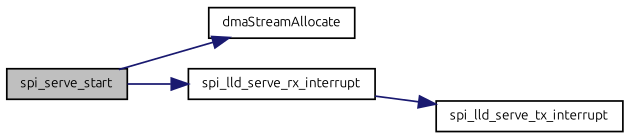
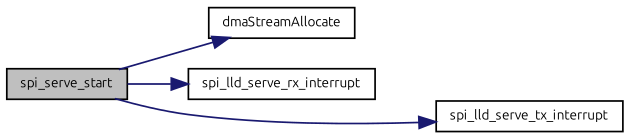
edge "spi_lld_serve_rx_interrupt" -> "spi_lld_serve_tx_interrupt": now "spi_serve_start" -> "spi_lld_serve_tx_interrupt"
